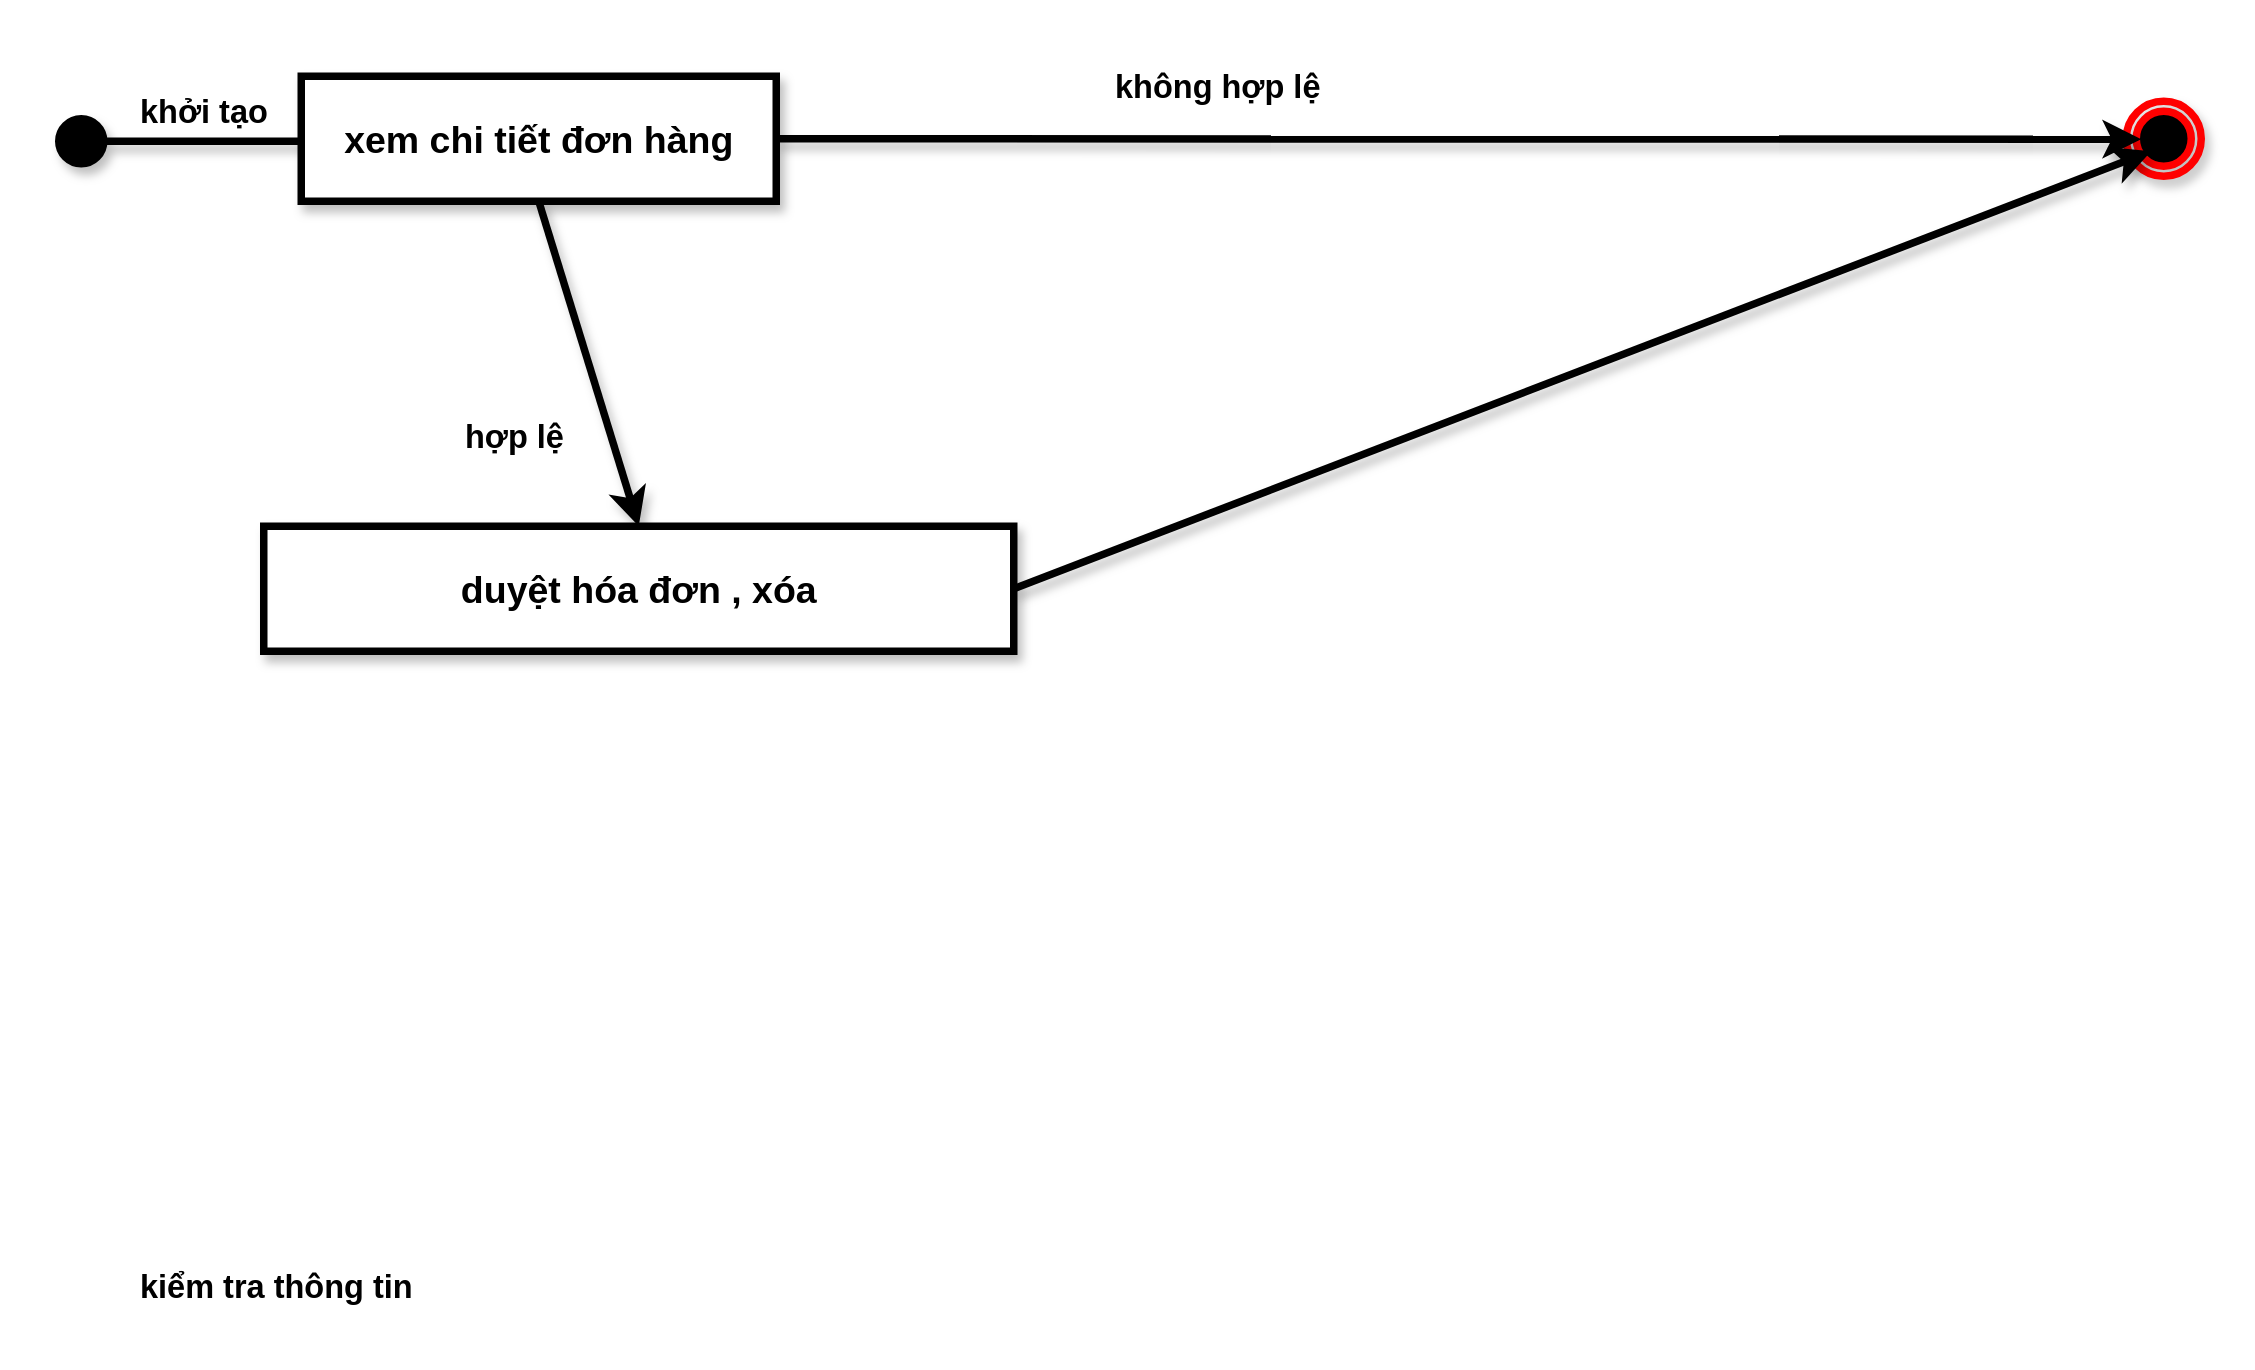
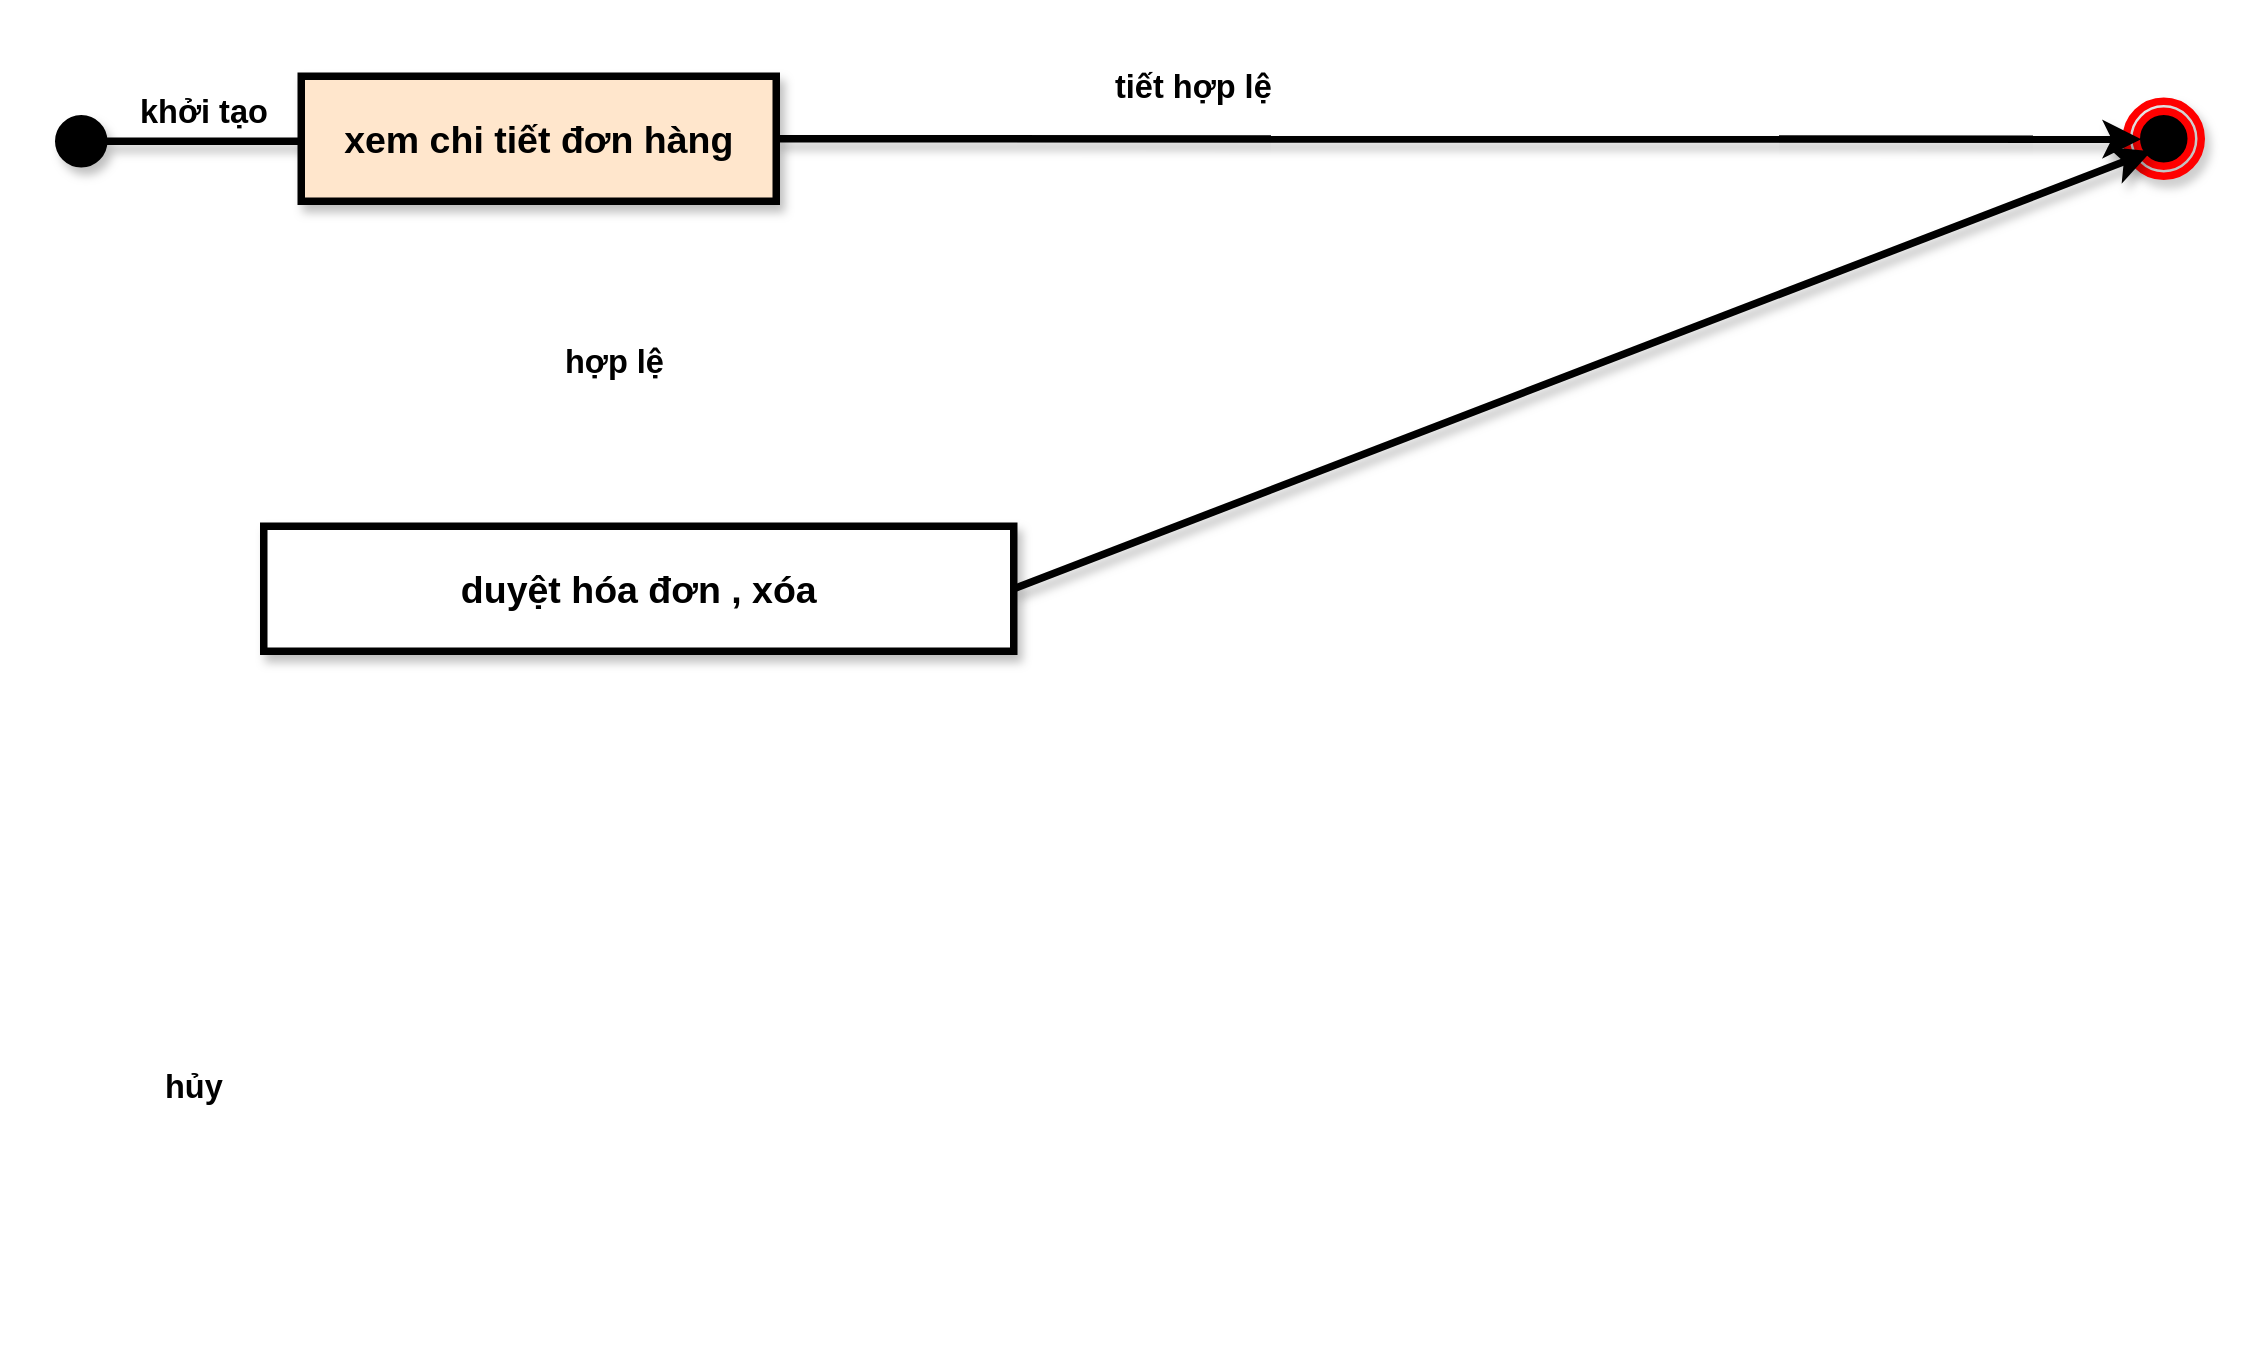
node "không hợp lệ": label "không hợp lệ" -> "tiết hợp lệ"
node "xem chi tiết đơn hàng": fillcolor #ffffff -> #ffe6cc
edge "xem chi tiết đơn hàng" -> "duyệt hóa đơn , xóa": removed
node "hợp lệ": moved (614, 434) -> (714, 359)
node "hủy": added
node "kiểm tra thông tin": removed
